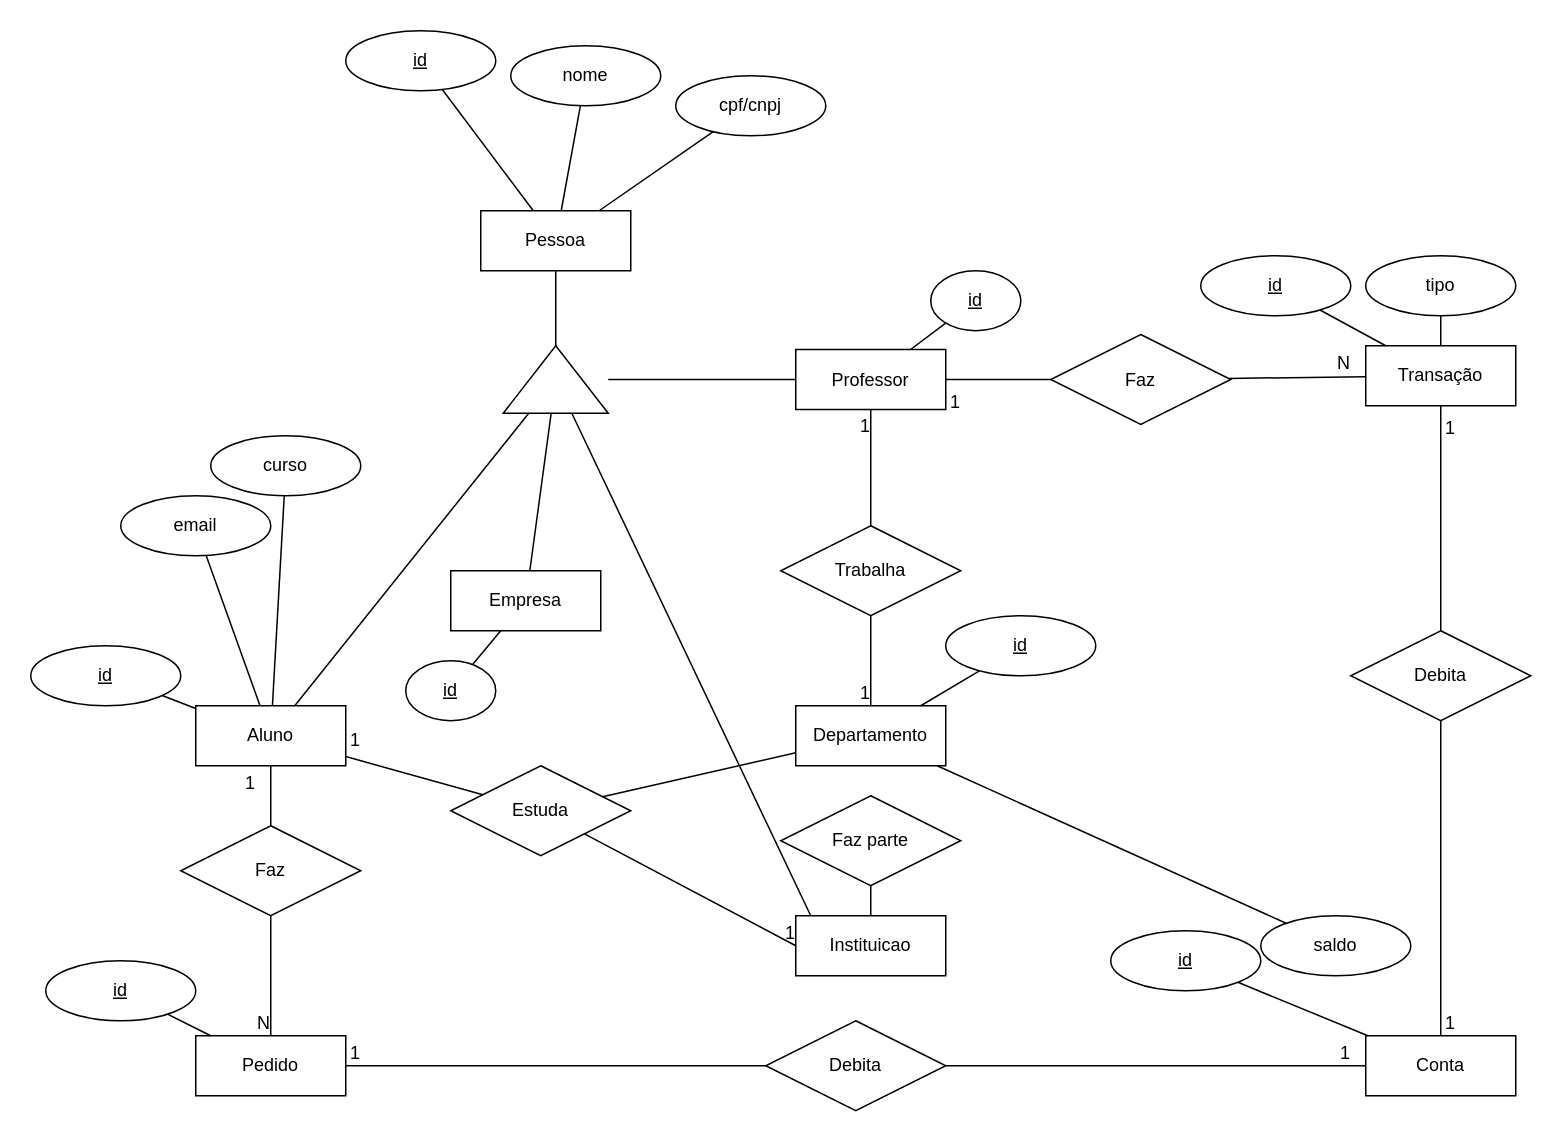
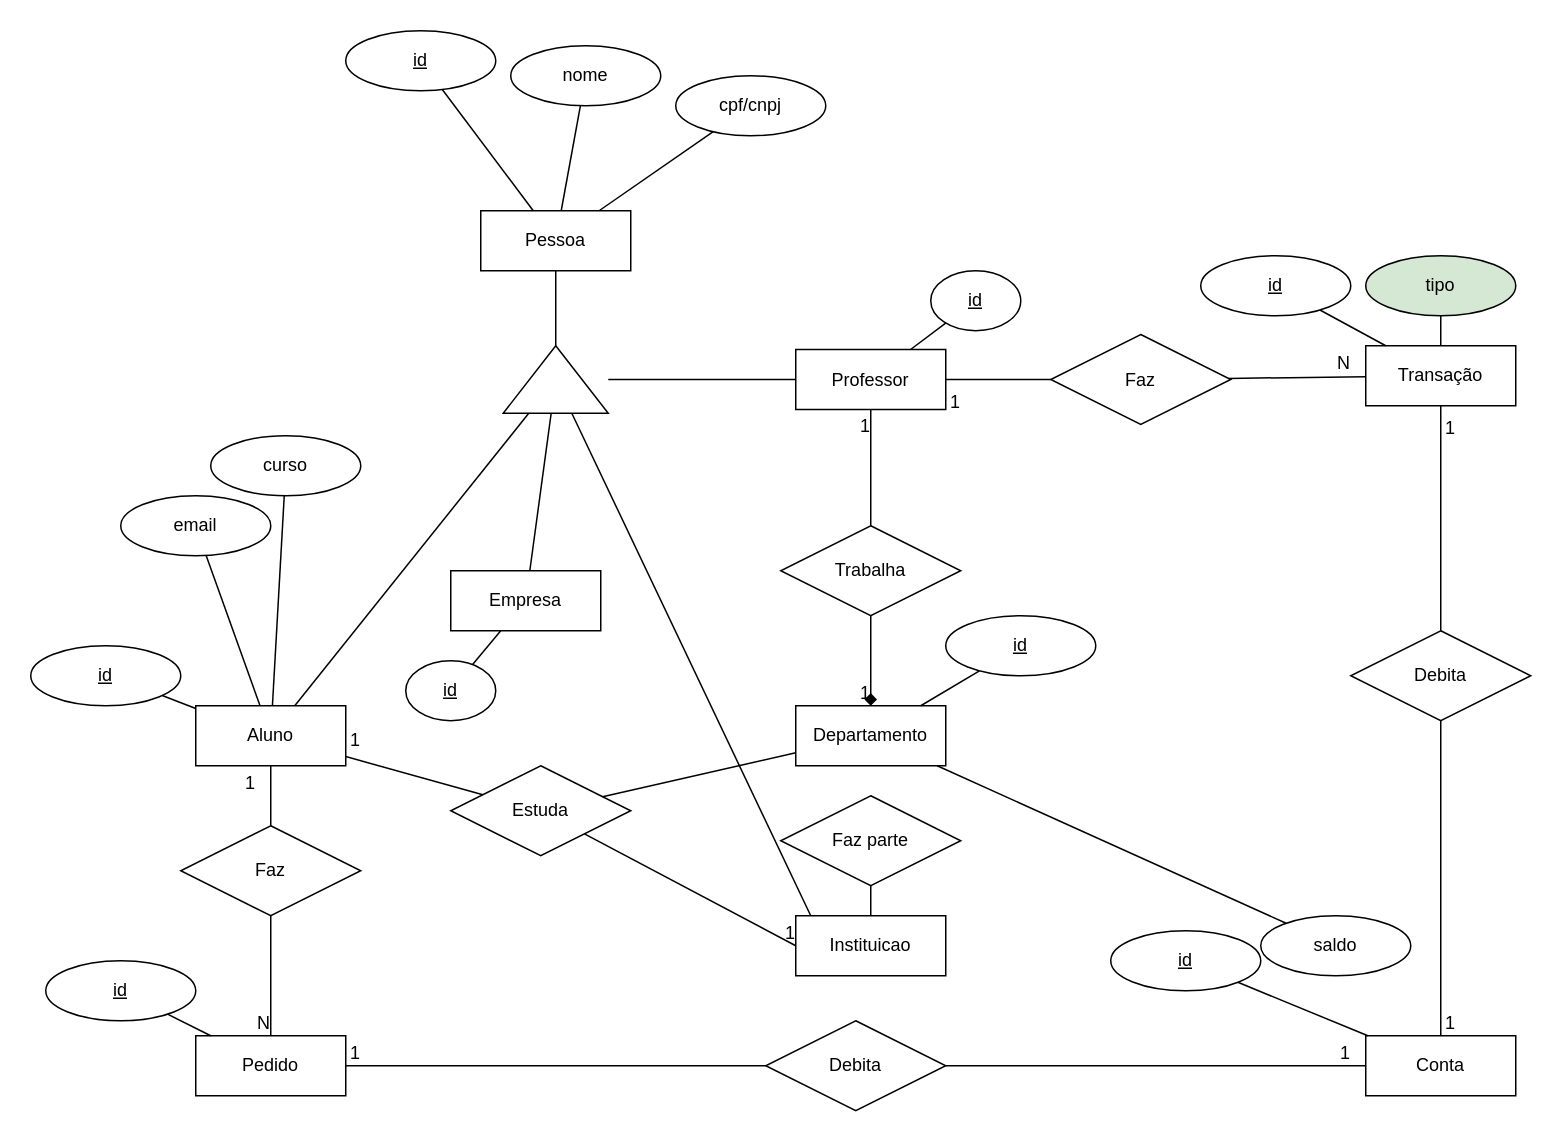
node "tipo": fillcolor #ffffff -> #d5e8d4
edge "Trabalha" -- "Departamento": arrowhead none -> diamond
